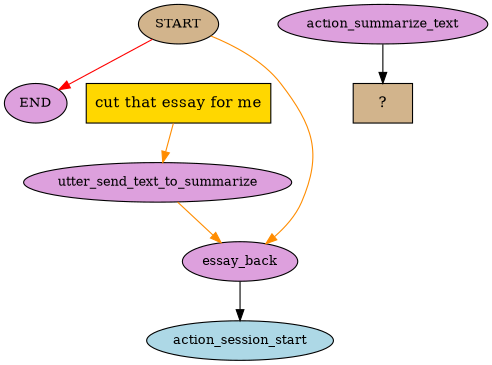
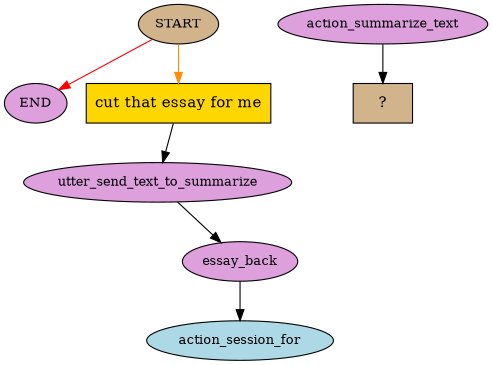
edge "START" -> "essay_back": now "START" -> "cut that essay for me"
edge "cut that essay for me" -> "utter_send_text_to_summarize": color darkorange -> black
edge "utter_send_text_to_summarize" -> "essay_back": color darkorange -> black
node "action_session_start": label "action_session_start" -> "action_session_for"
